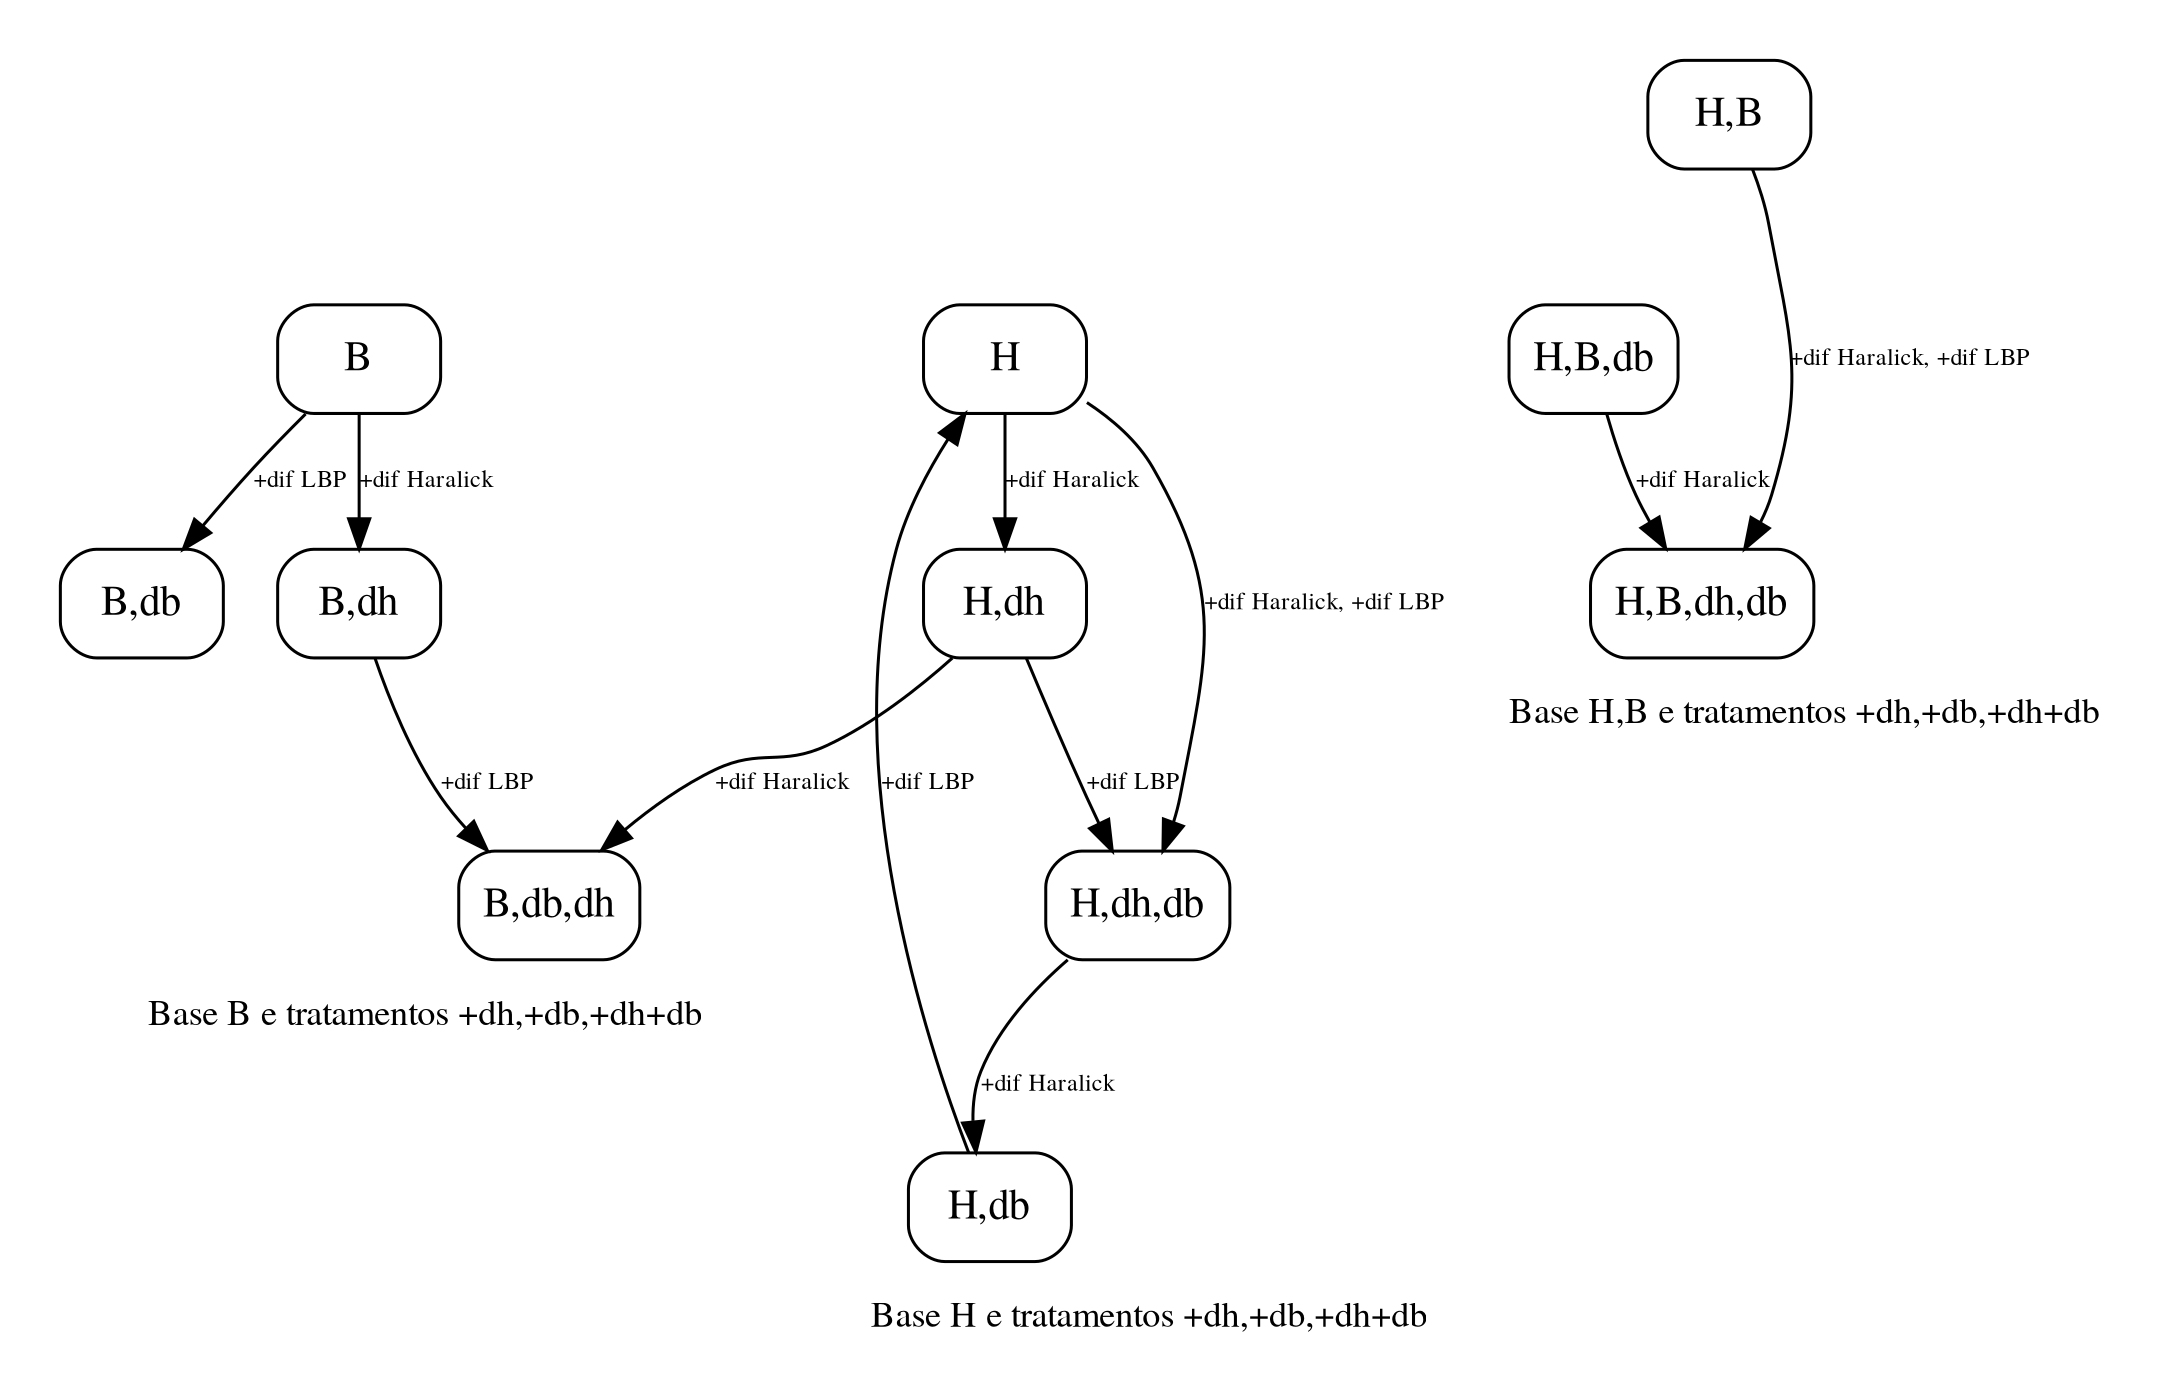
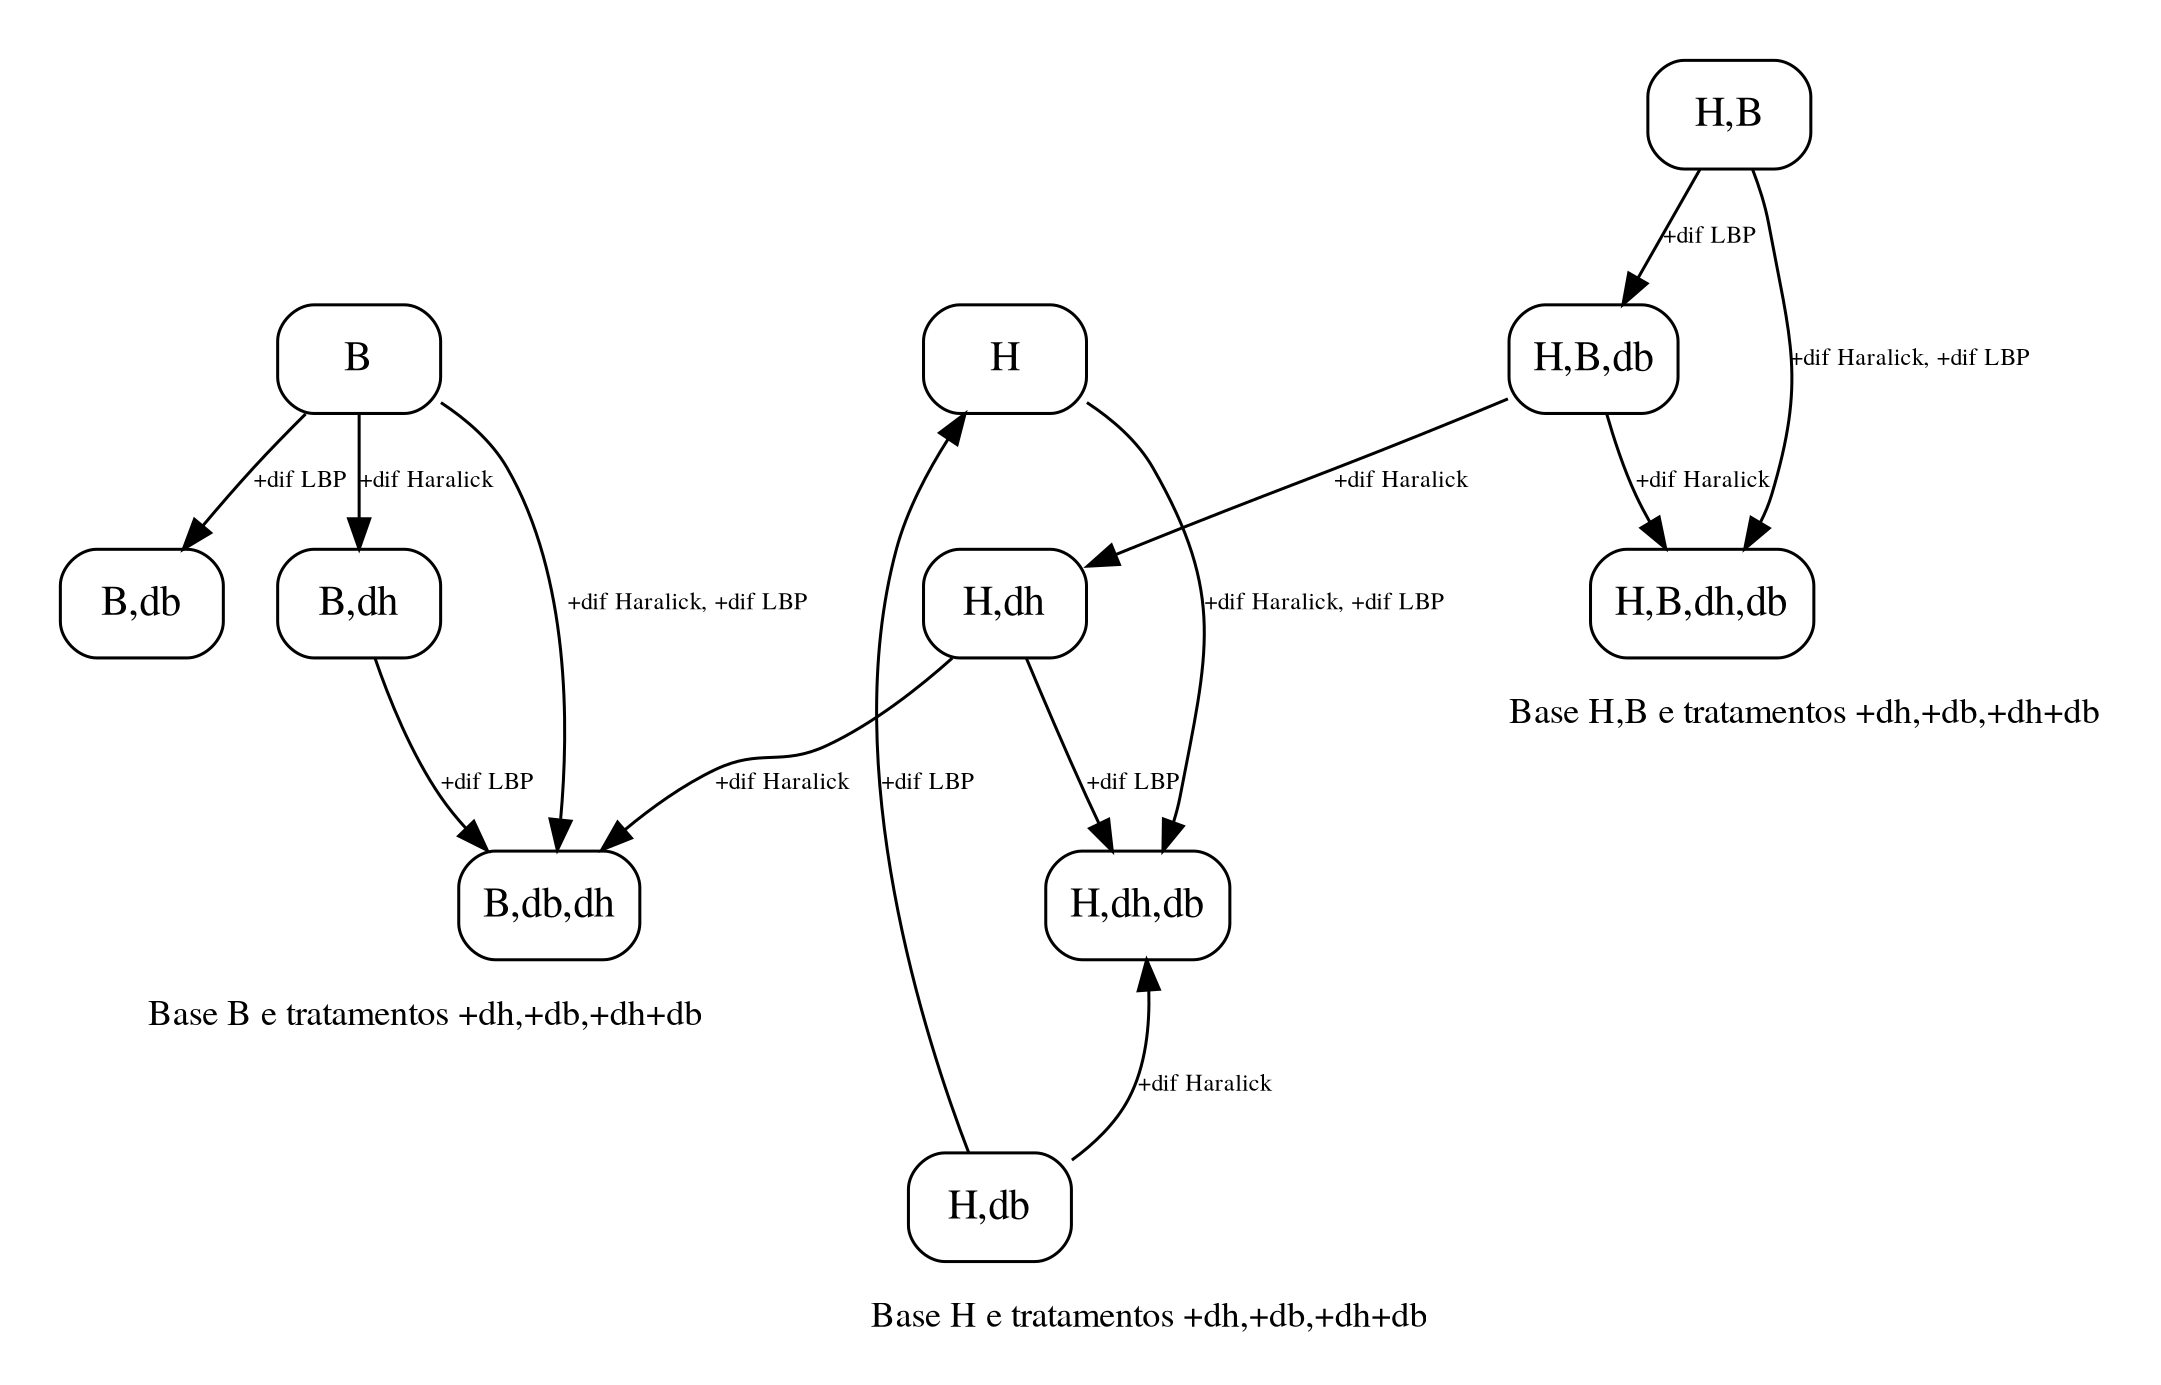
edge "H,B" -> "H,B,db": added, label "+dif LBP"
edge "H" -> "H,dh": now "H,B,db" -> "H,dh"
edge "B" -> "B,db,dh": added, label "+dif Haralick, +dif LBP"
edge "H,dh,db" -> "H,db": reversed
